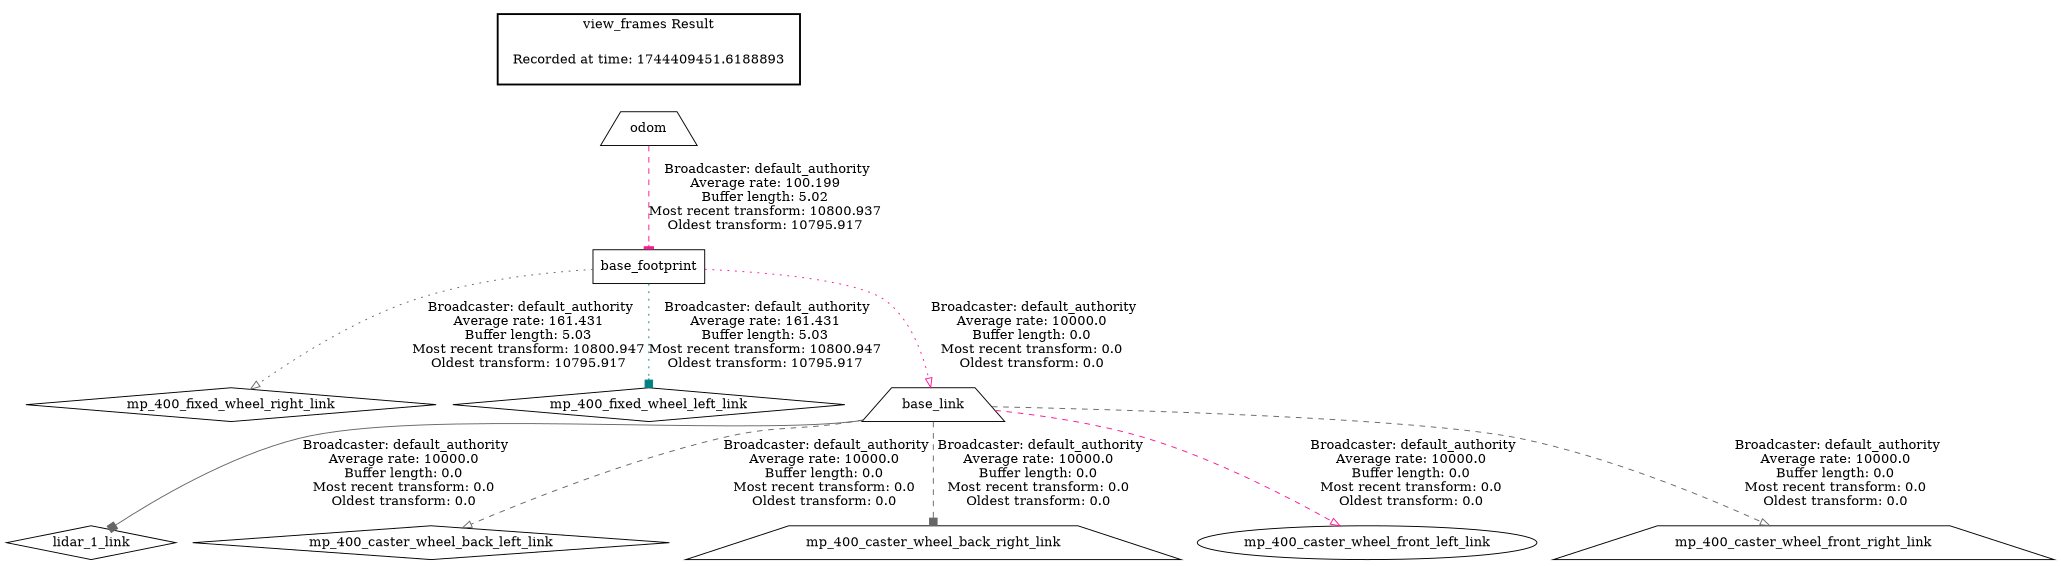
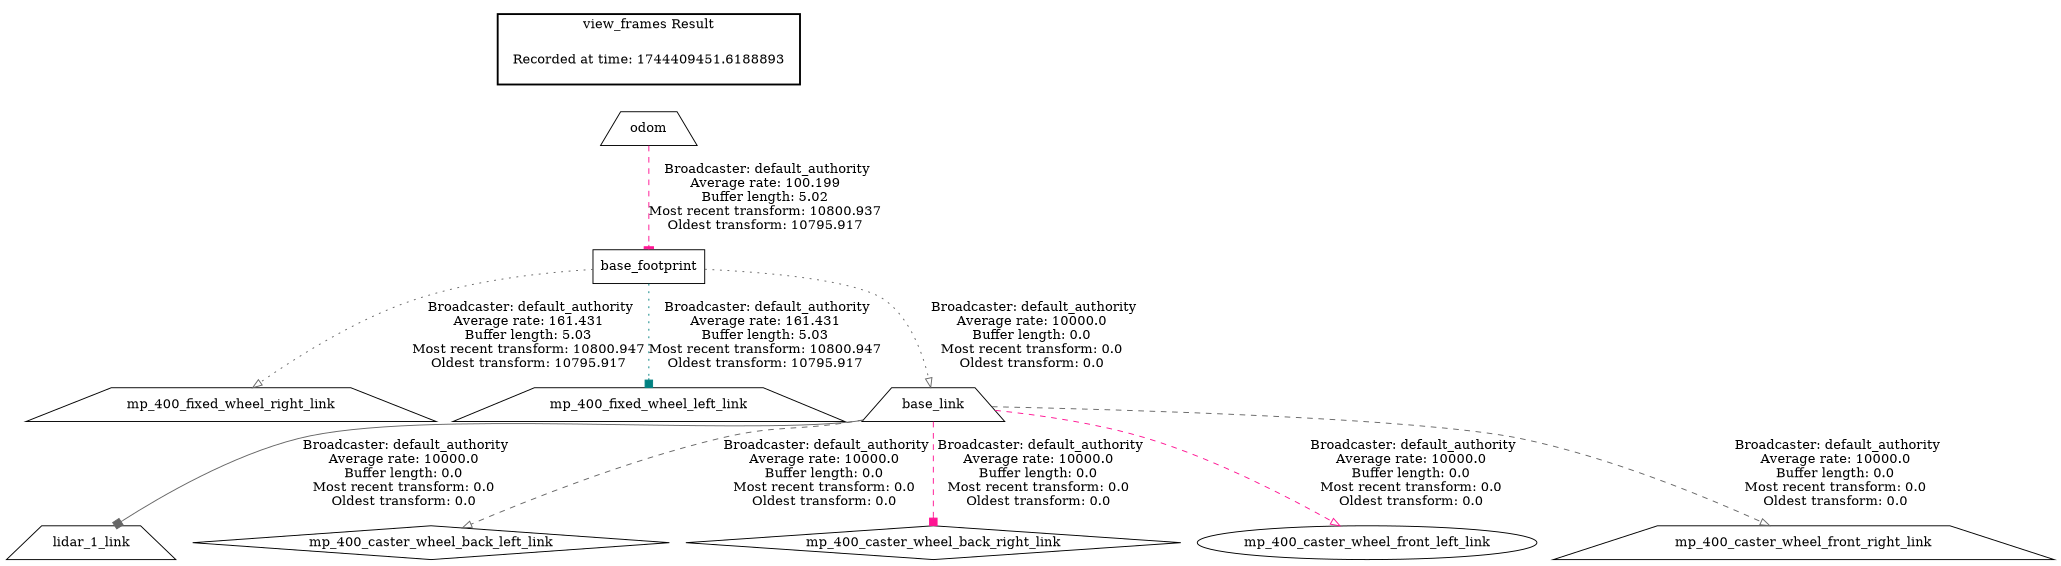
edge "base_footprint" -> "base_link": color deeppink -> gray40
node "mp_400_fixed_wheel_right_link": shape diamond -> trapezium
node "mp_400_fixed_wheel_left_link": shape diamond -> trapezium
edge "base_link" -> "mp_400_caster_wheel_back_right_link": color gray40 -> deeppink
node "lidar_1_link": shape diamond -> trapezium
node "mp_400_caster_wheel_back_right_link": shape trapezium -> diamond
